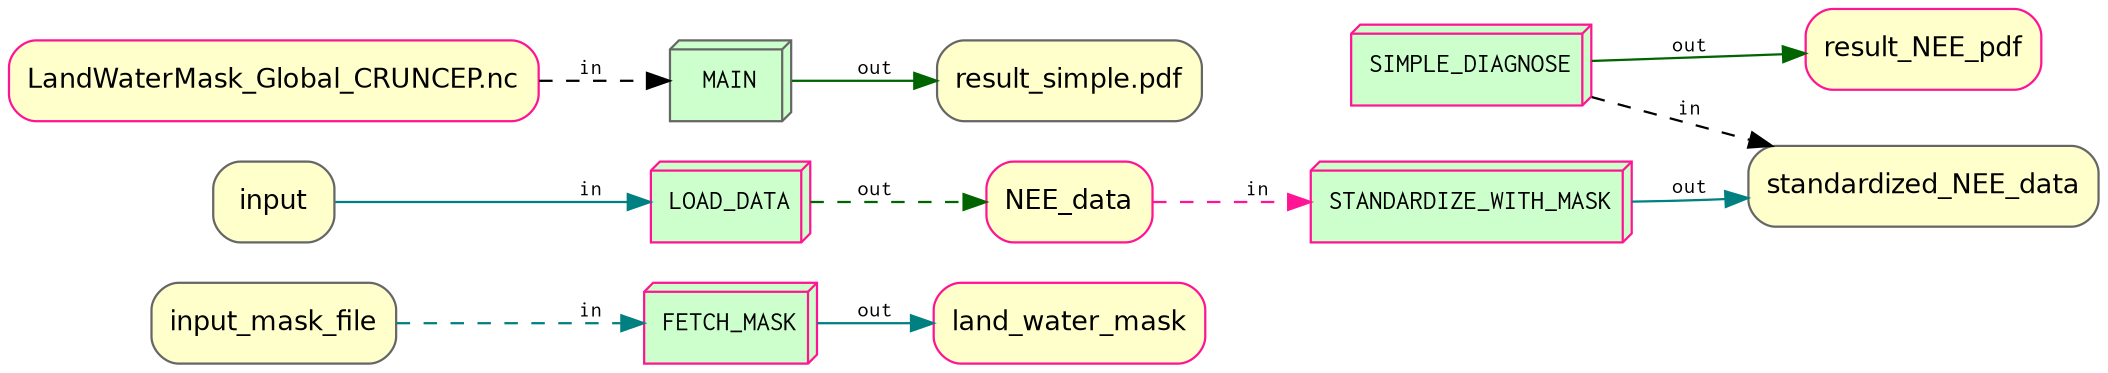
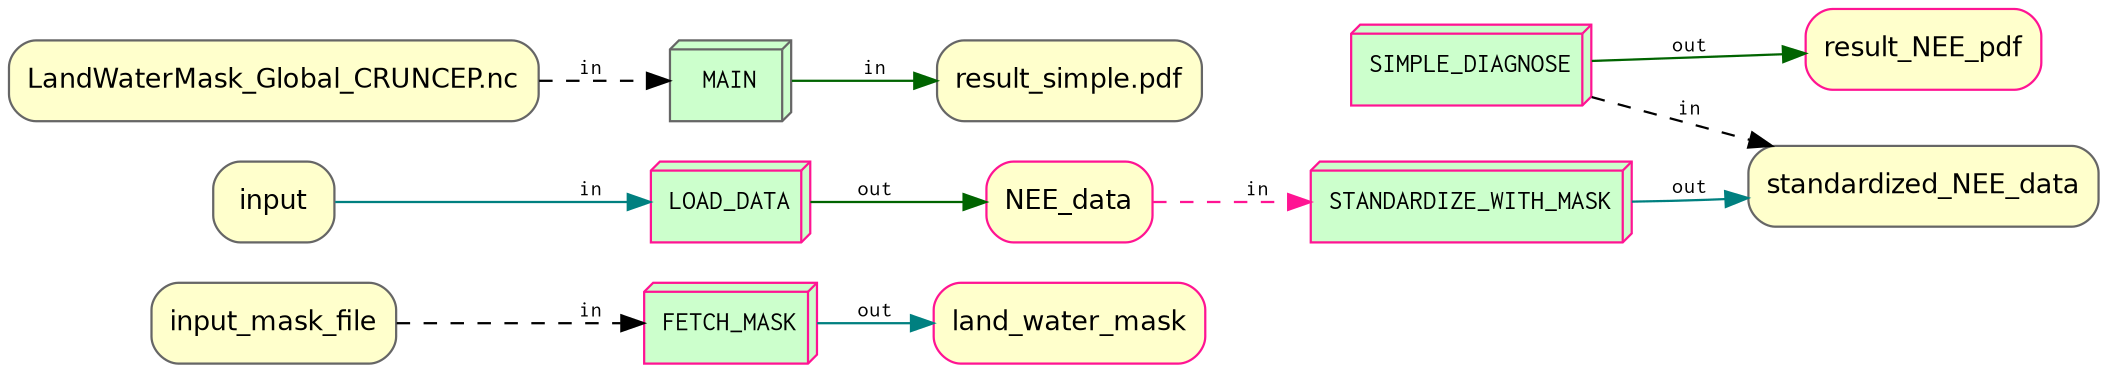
edge "MAIN" -> "result_simple.pdf": label "out" -> "in"
node "LandWaterMask_Global_CRUNCEP.nc": color deeppink -> gray40
edge "LOAD_DATA" -> "NEE_data": style dashed -> solid
edge "input_mask_file" -> "FETCH_MASK": color teal -> black
